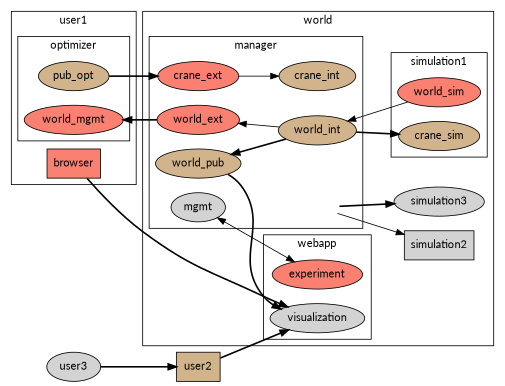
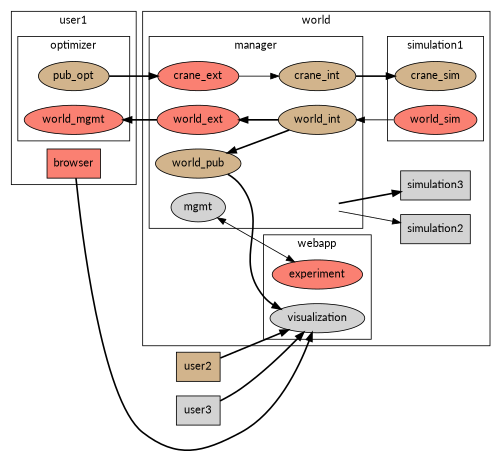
edge "world_int" -> "world_ext": style solid -> bold
edge "world_int" -> "crane_sim": now "crane_int" -> "crane_sim"
node "simulation3": shape ellipse -> box
node "user3": shape ellipse -> box
edge "user3" -> "user2": now "user3" -> "visualization"
